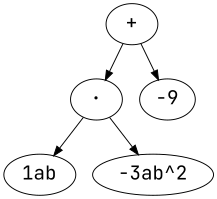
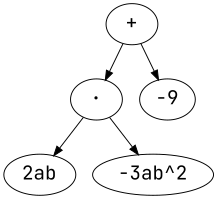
node "1ab": label "1ab" -> "2ab"
